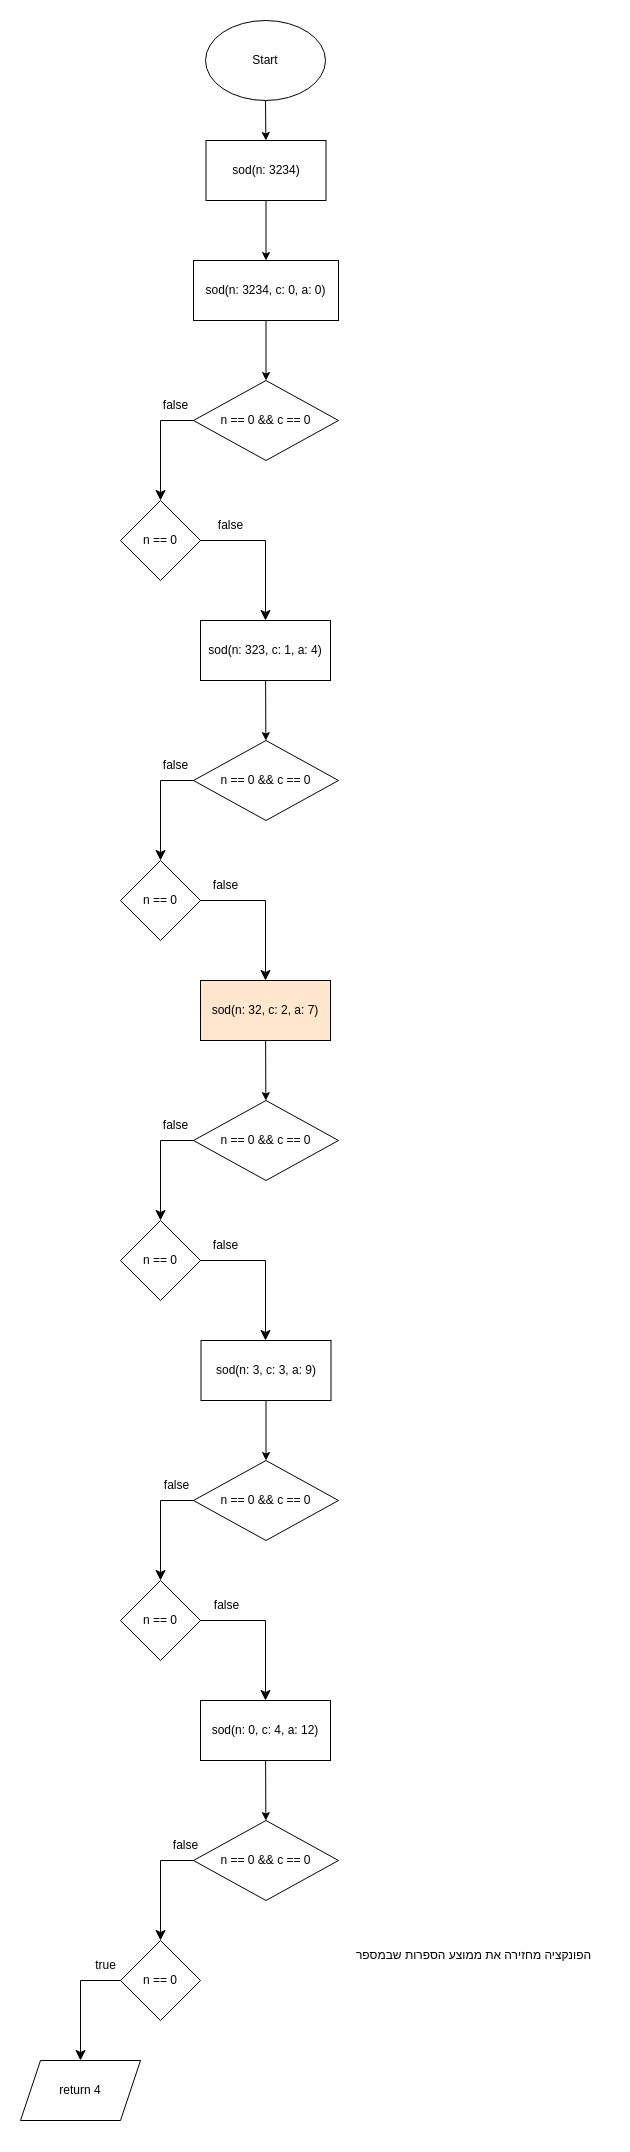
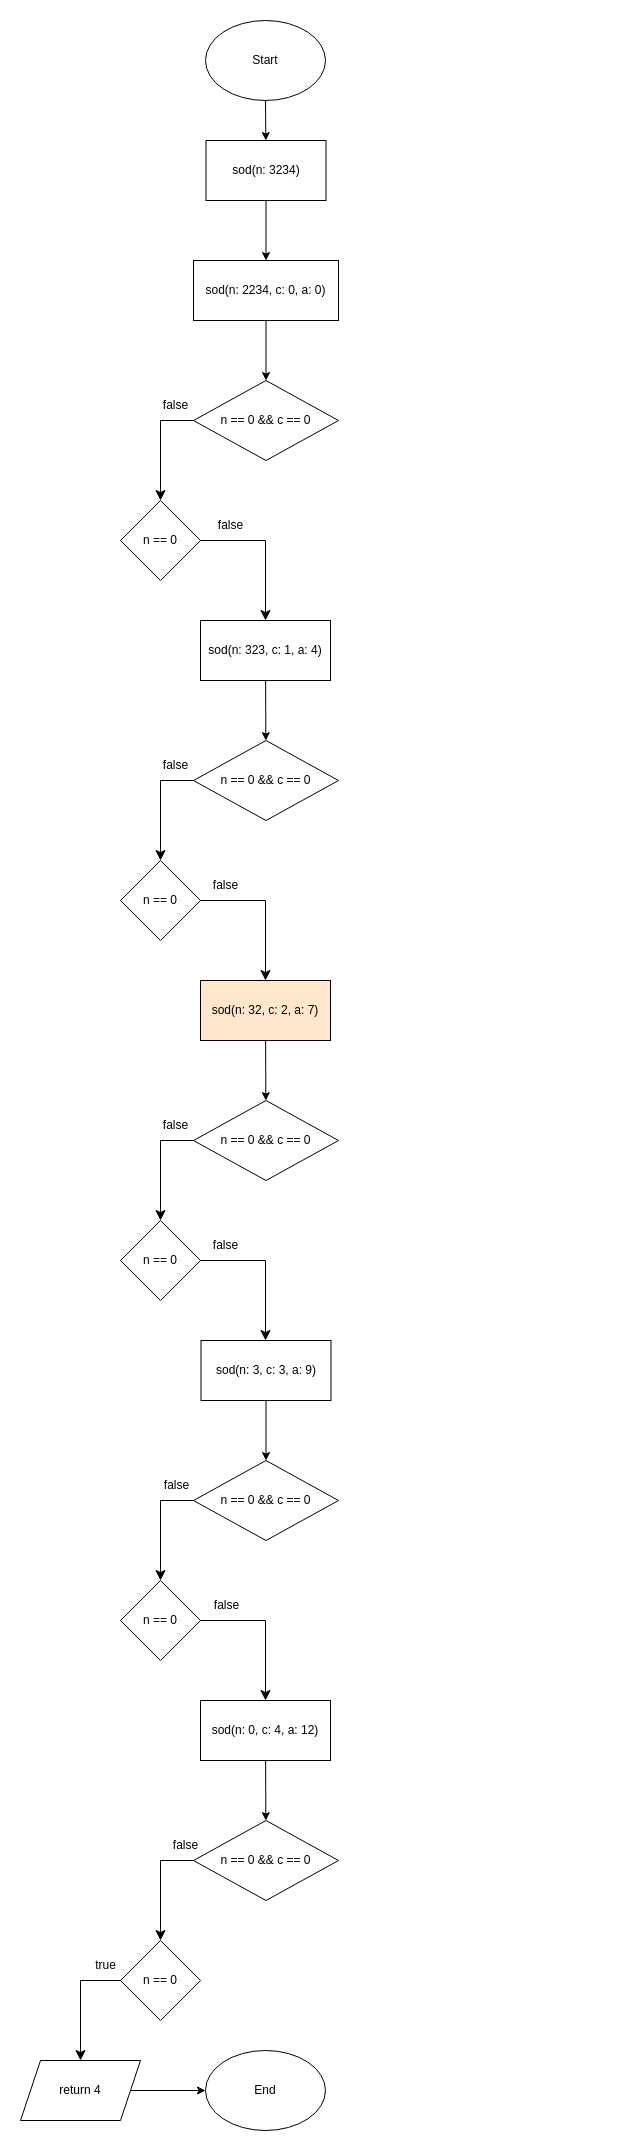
node "sod(n: 3234, c: 0, a: 0)": label "sod(n: 3234, c: 0, a: 0)" -> "sod(n: 2234, c: 0, a: 0)"
node "הפונקציה מחזירה את ממוצע הספרות שבמספר": removed
edge "return 4" -> "End": added
node "End": added
